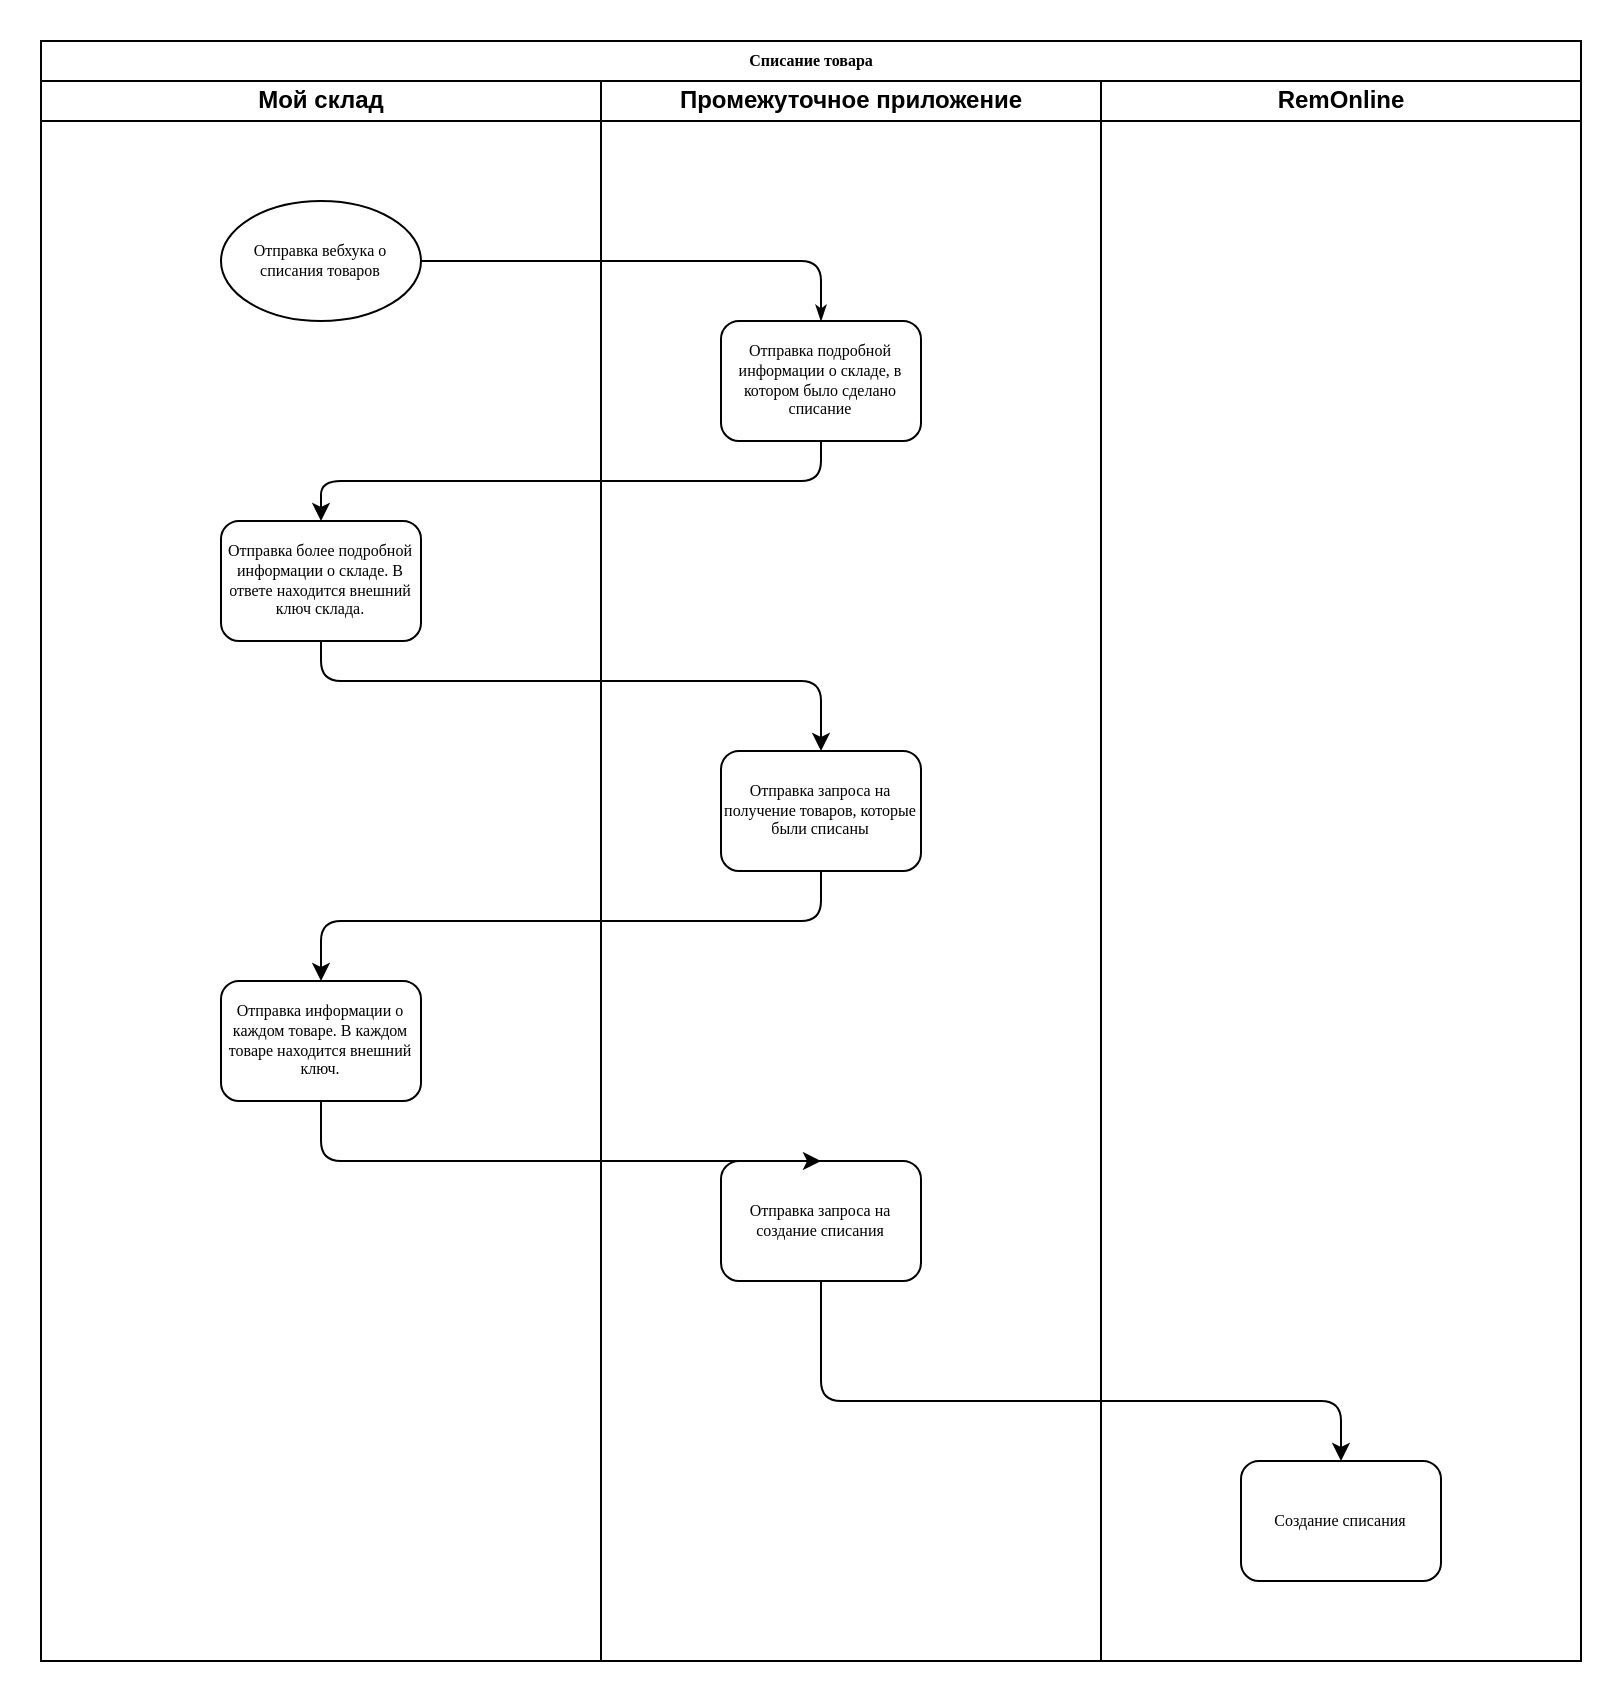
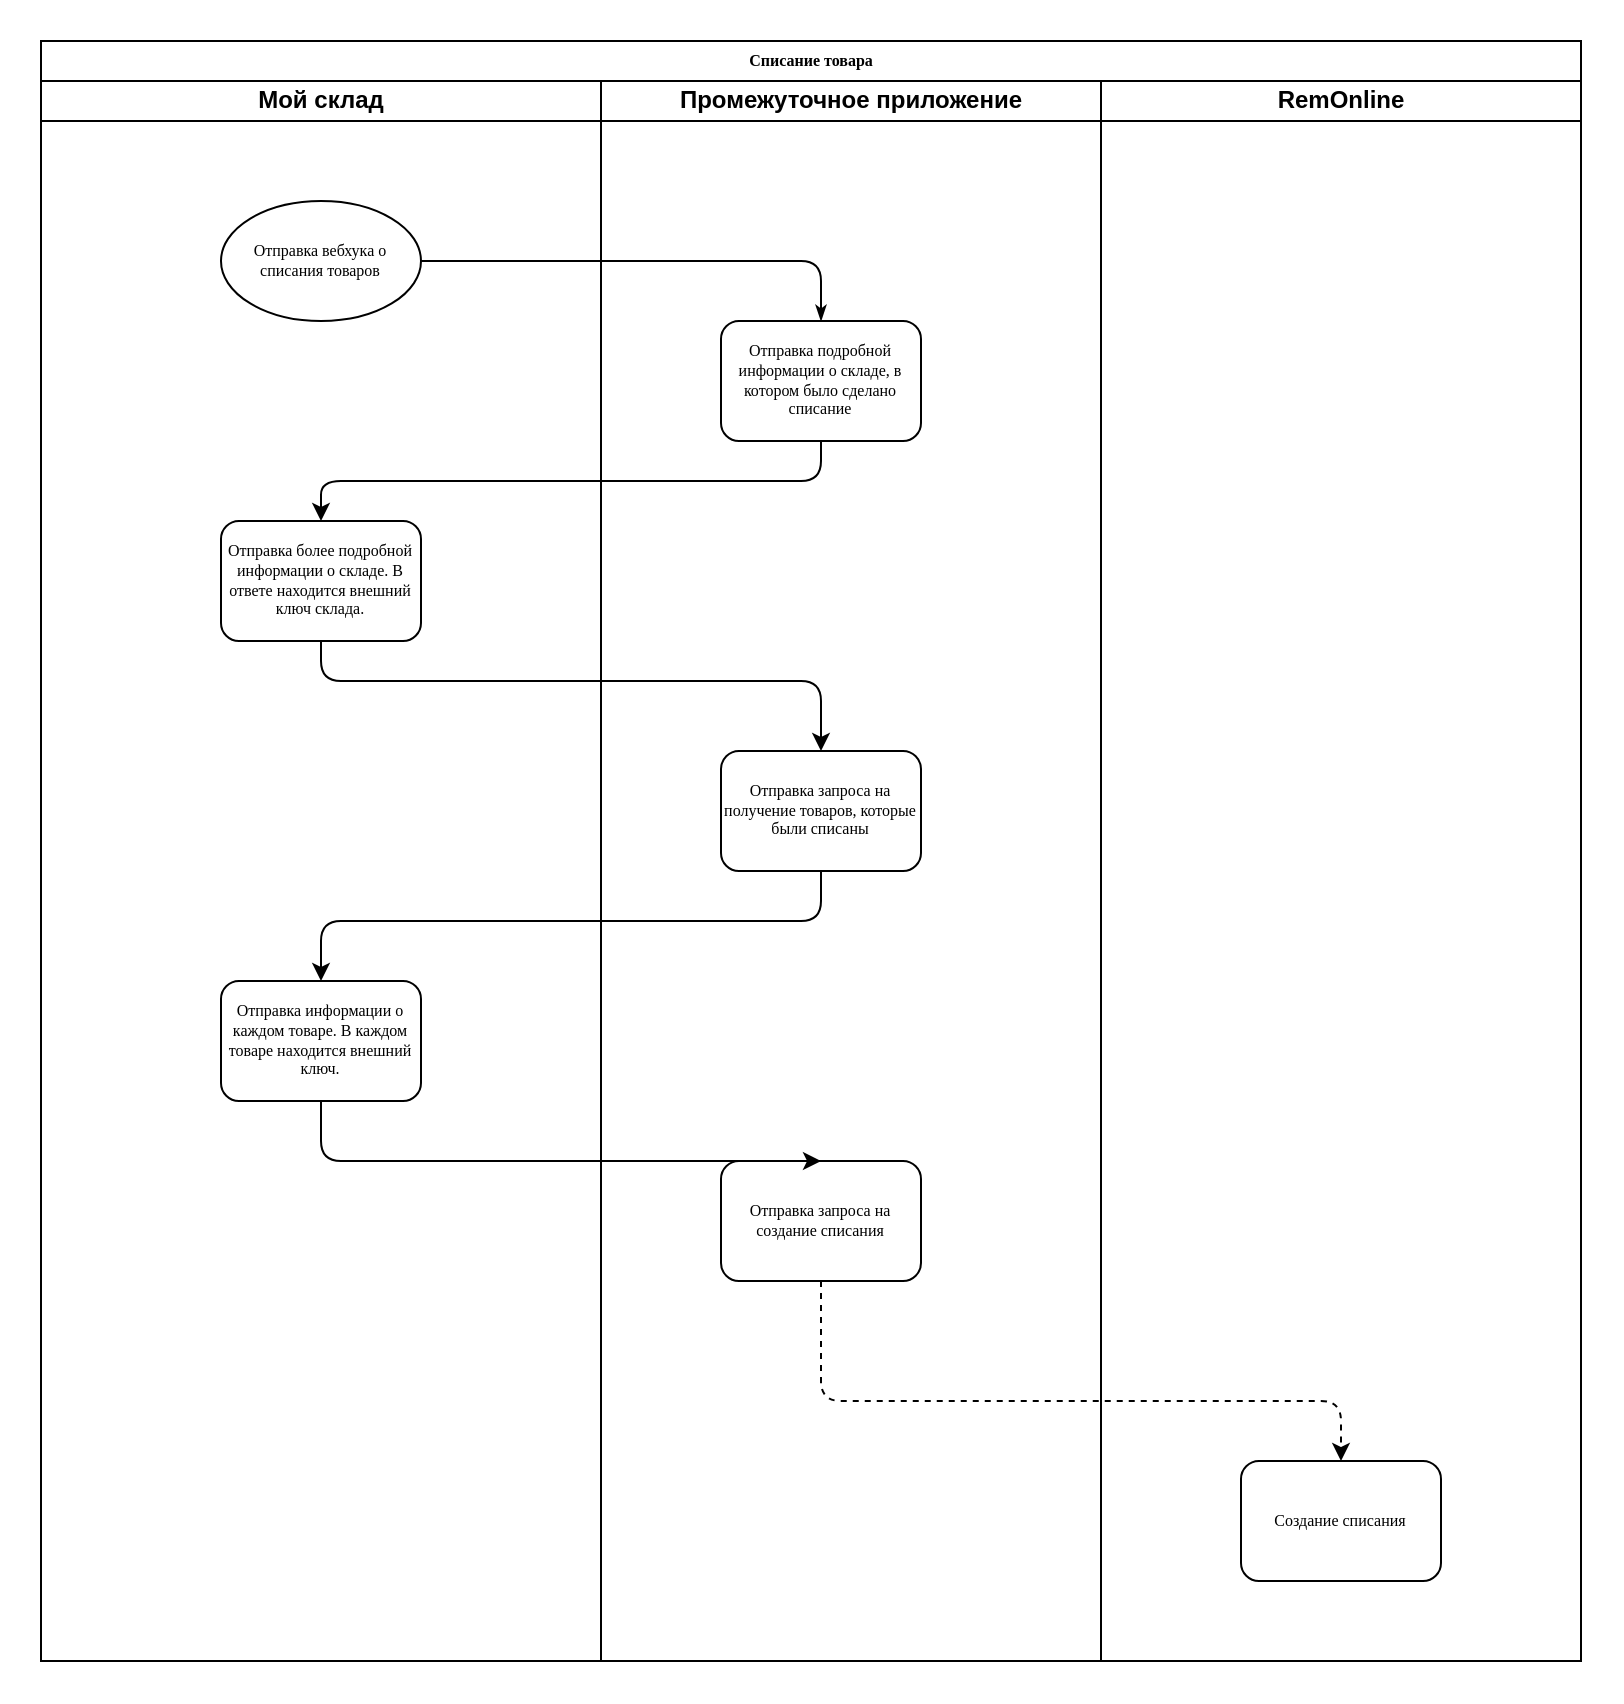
edge "Отправка запроса на создание списания" -> "Создание списания": style solid -> dashed
